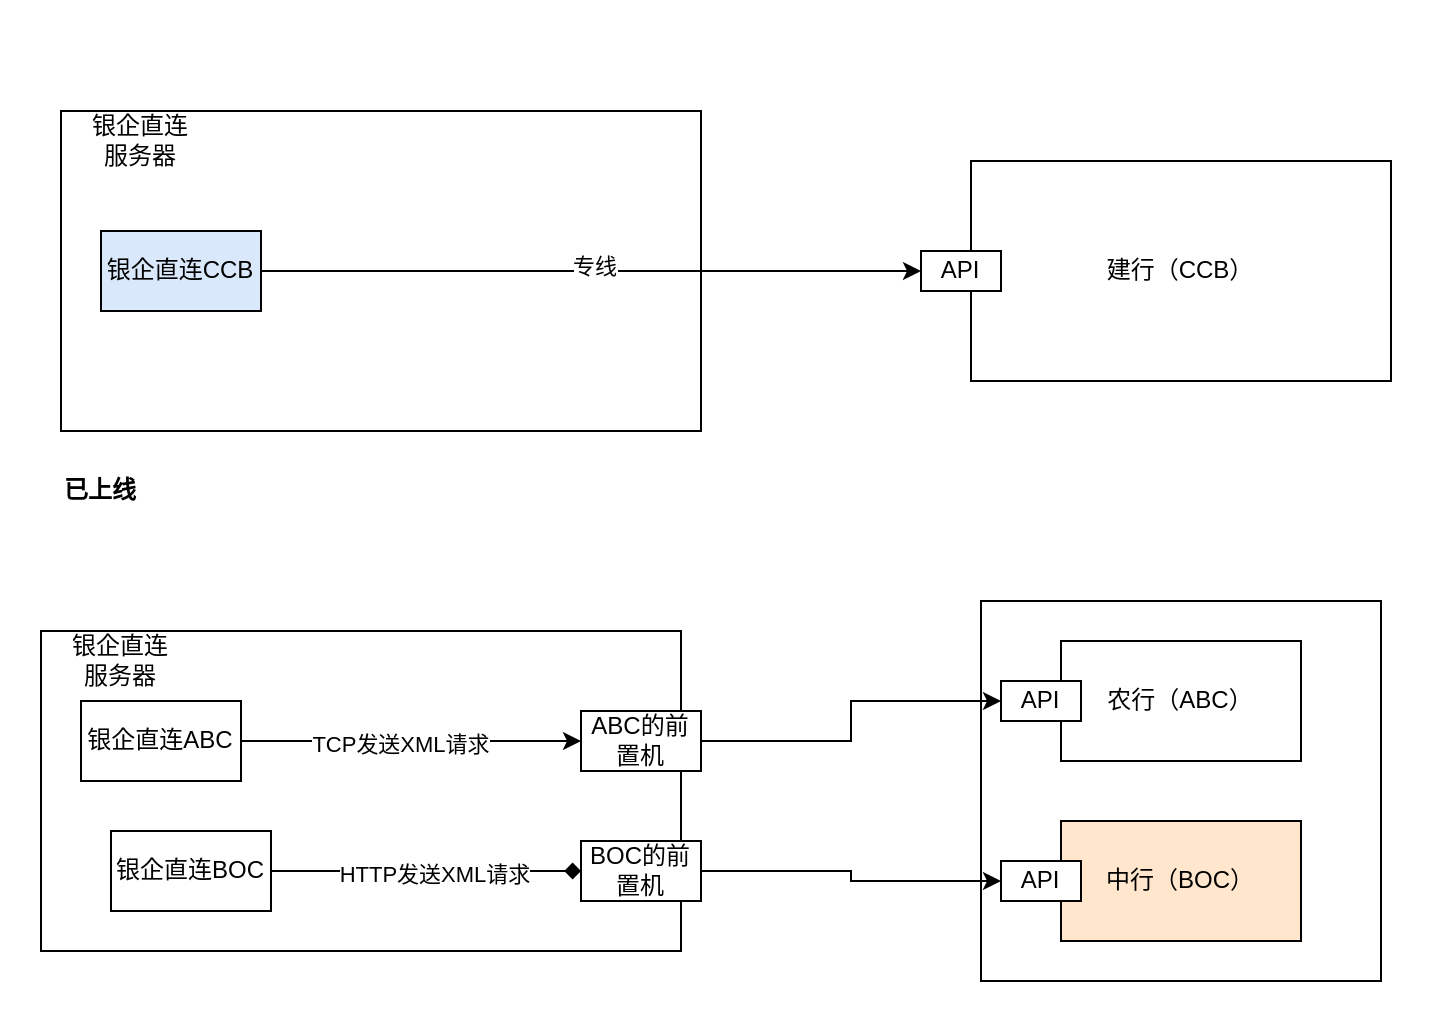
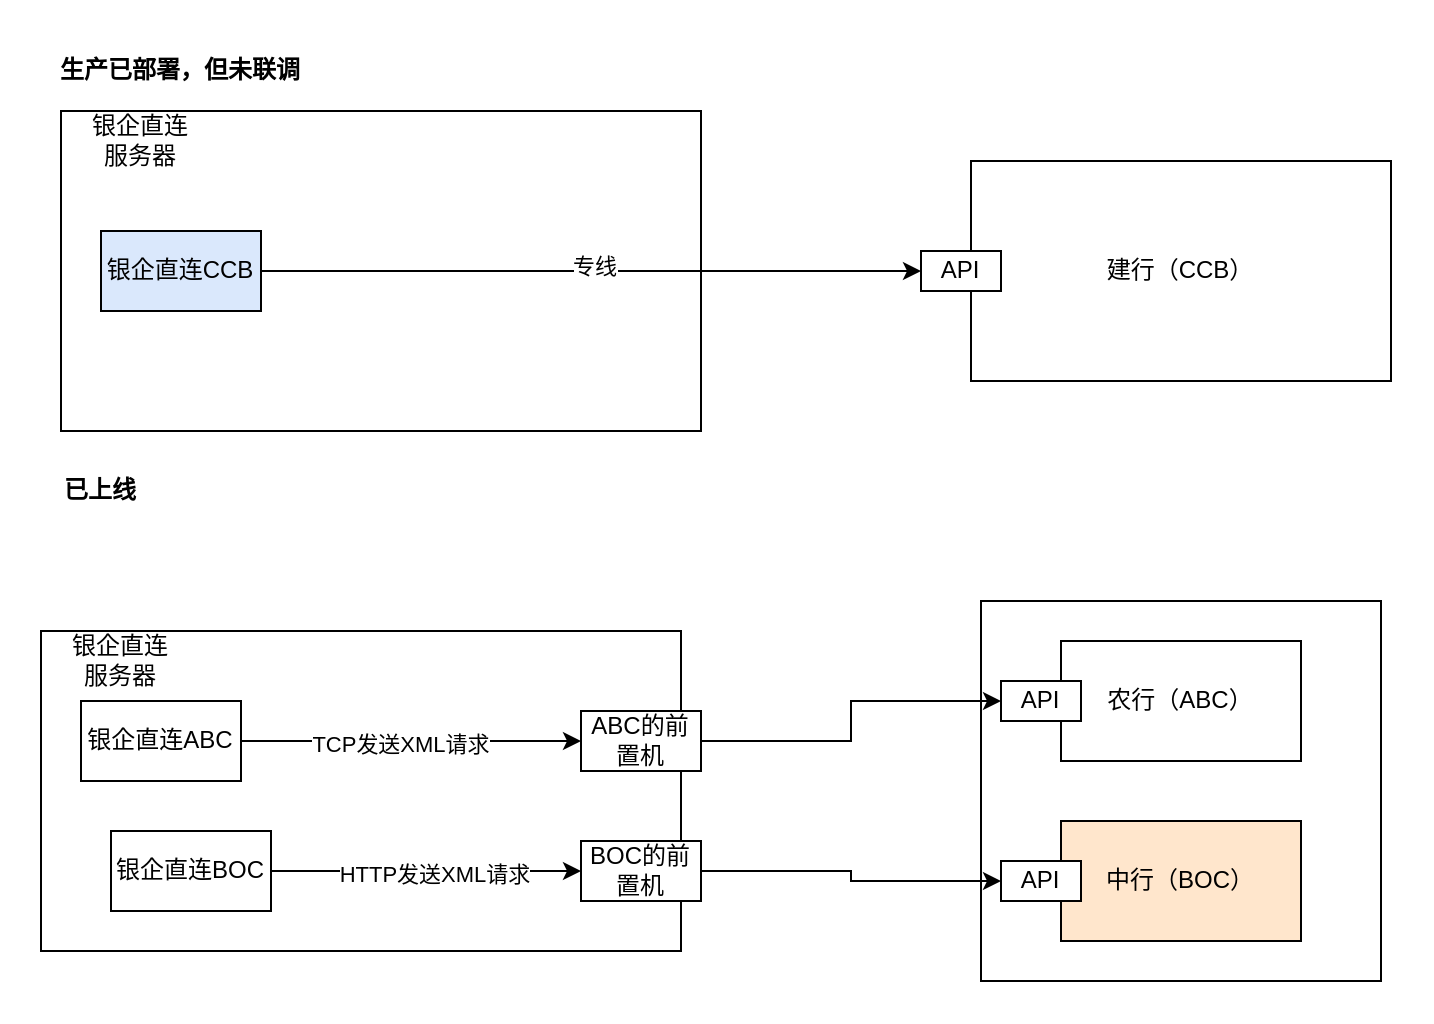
node "生产已部署，但未联调": added
edge "银企直连BOC" -> "BOC的前置机": arrowhead diamond -> classic
